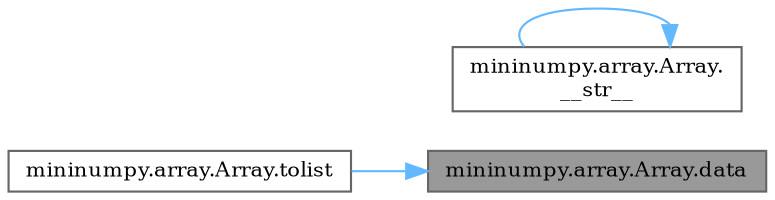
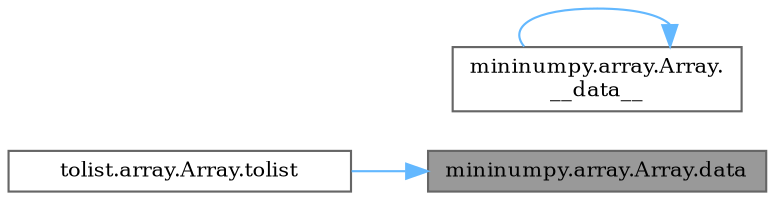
node "mininumpy.array.Array. __str__": label "mininumpy.array.Array. __str__" -> "mininumpy.array.Array. __data__"
node "mininumpy.array.Array.tolist": label "mininumpy.array.Array.tolist" -> "tolist.array.Array.tolist"
